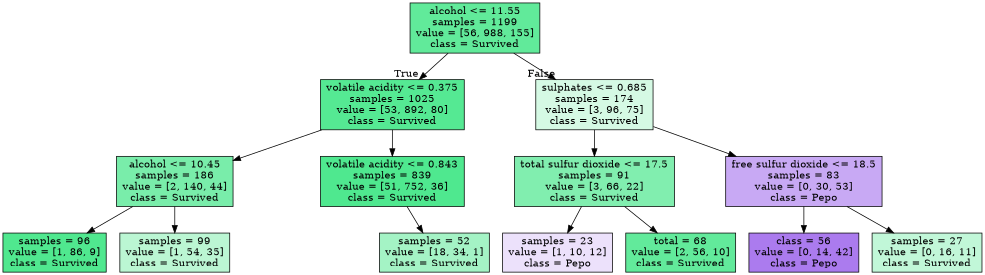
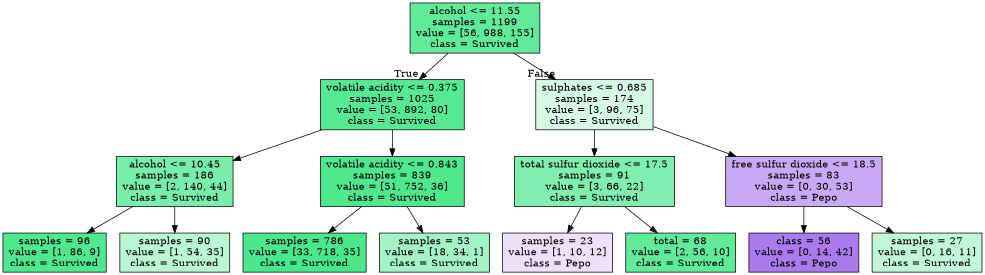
node "samples = 99 value = [1, 54, 35] class = Survived": label "samples = 99 value = [1, 54, 35] class = Survived" -> "samples = 90 value = [1, 54, 35] class = Survived"
node "samples = 786 value = [33, 718, 35] class = Survived": added
node "samples = 52 value = [18, 34, 1] class = Survived": label "samples = 52 value = [18, 34, 1] class = Survived" -> "samples = 53 value = [18, 34, 1] class = Survived"
